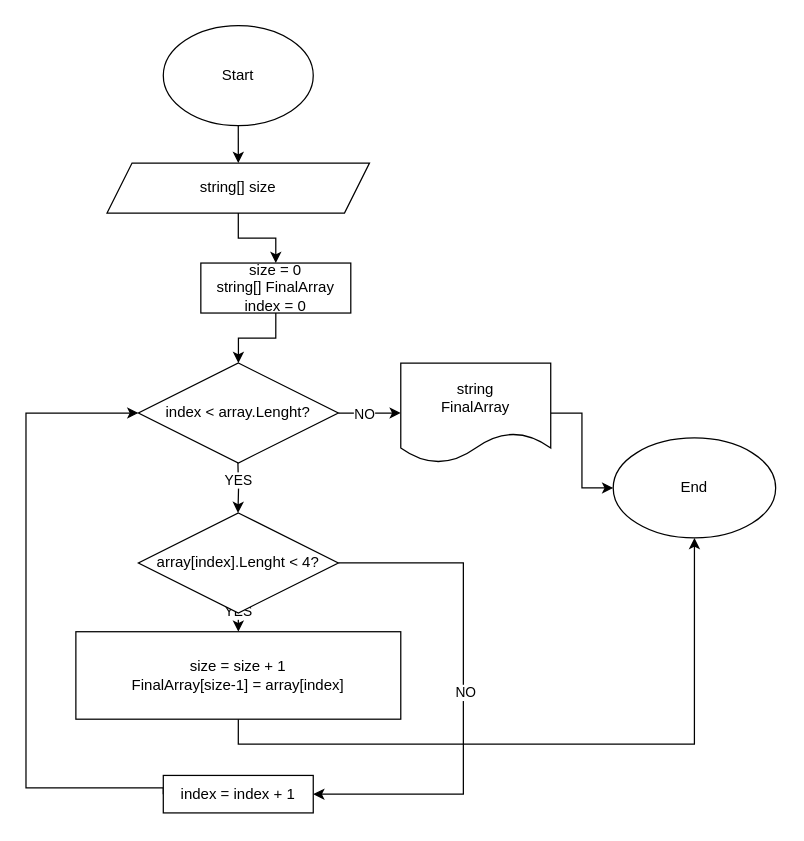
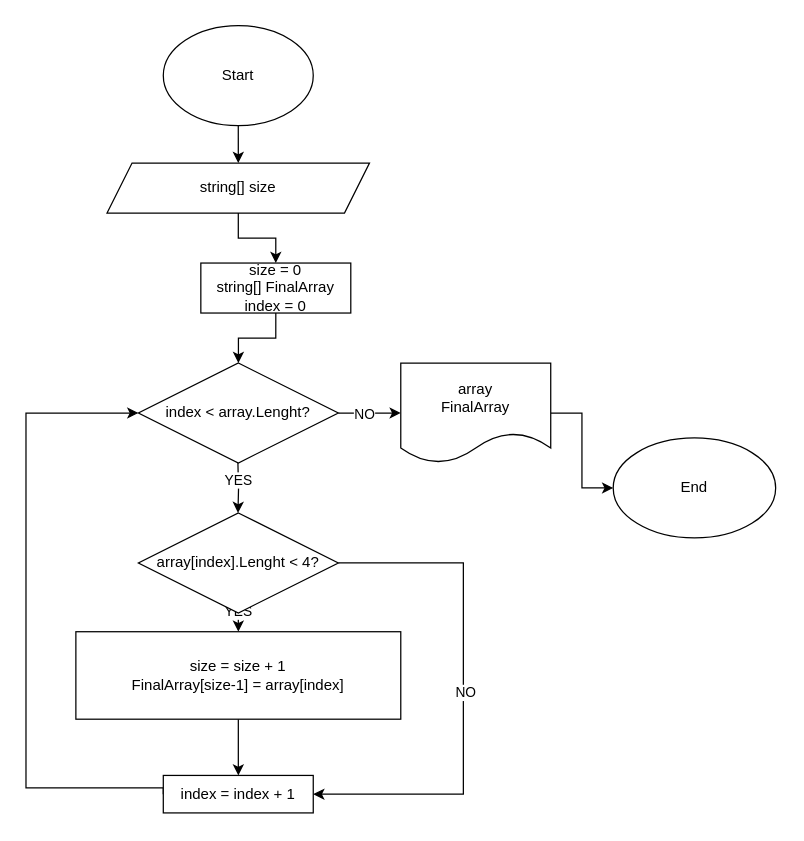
node "string FinalArray": label "string FinalArray" -> "array FinalArray"
edge "size = size + 1 FinalArray[size-1] = array[index]" -> "End": now "size = size + 1 FinalArray[size-1] = array[index]" -> "index = index + 1"
